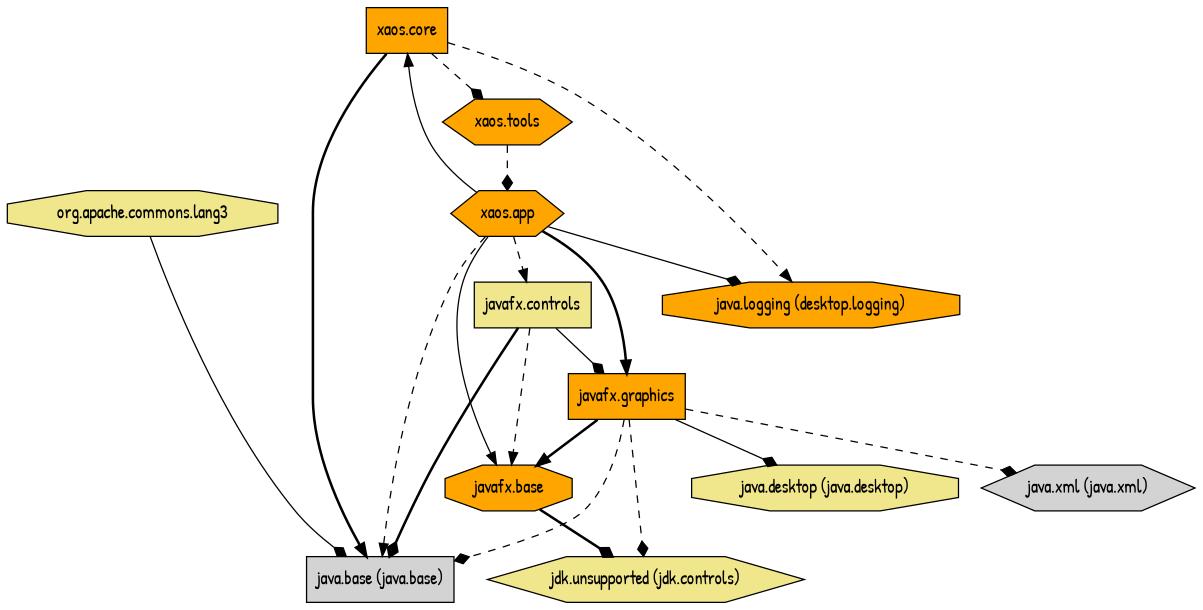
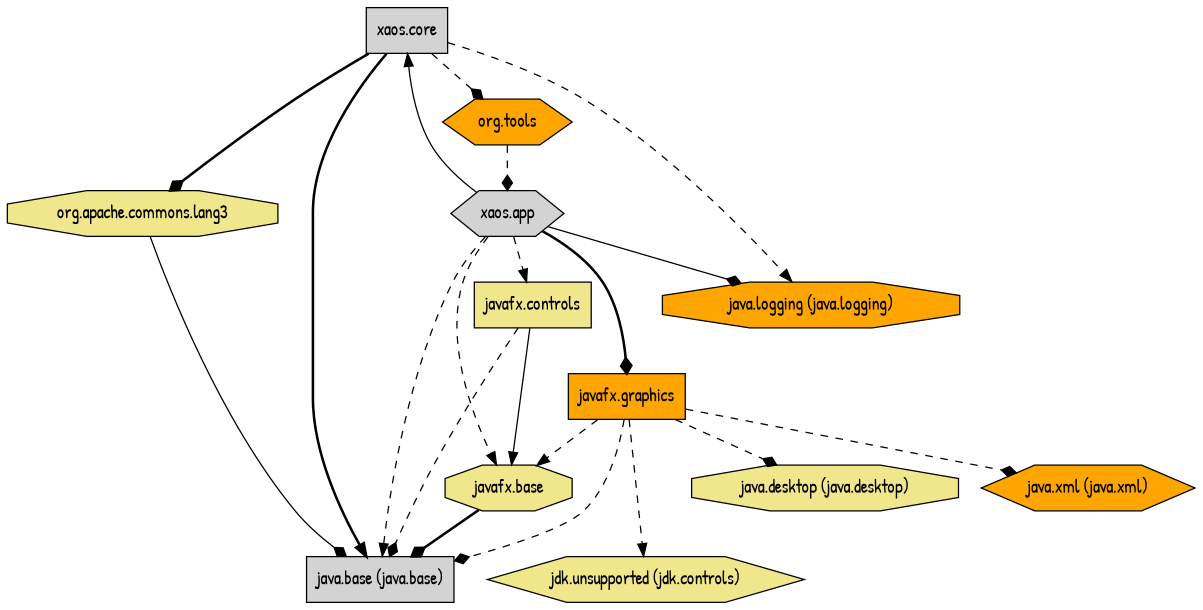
node "xaos.core": fillcolor orange -> lightgrey
edge "xaos.core" -> "org.apache.commons.lang3": added
node "xaos.tools": label "xaos.tools" -> "org.tools"
node "xaos.app": fillcolor orange -> lightgrey
edge "xaos.app" -> "javafx.graphics": arrowhead normal -> diamond
node "java.logging (desktop.logging)": label "java.logging (desktop.logging)" -> "java.logging (java.logging)"
edge "xaos.app" -> "javafx.base": style solid -> dashed
edge "javafx.controls" -> "javafx.graphics": removed
edge "javafx.controls" -> "javafx.base": style dashed -> solid
edge "javafx.controls" -> "java.base (java.base)": style bold -> dashed
edge "javafx.graphics" -> "javafx.base": style bold -> dashed
edge "javafx.graphics" -> "java.desktop (java.desktop)": style solid -> dashed
edge "javafx.graphics" -> "jdk.unsupported (jdk.controls)": arrowhead diamond -> normal
node "javafx.base": fillcolor orange -> khaki
node "java.xml (java.xml)": fillcolor lightgrey -> orange
edge "javafx.base" -> "jdk.unsupported (jdk.controls)": now "javafx.base" -> "java.base (java.base)"
